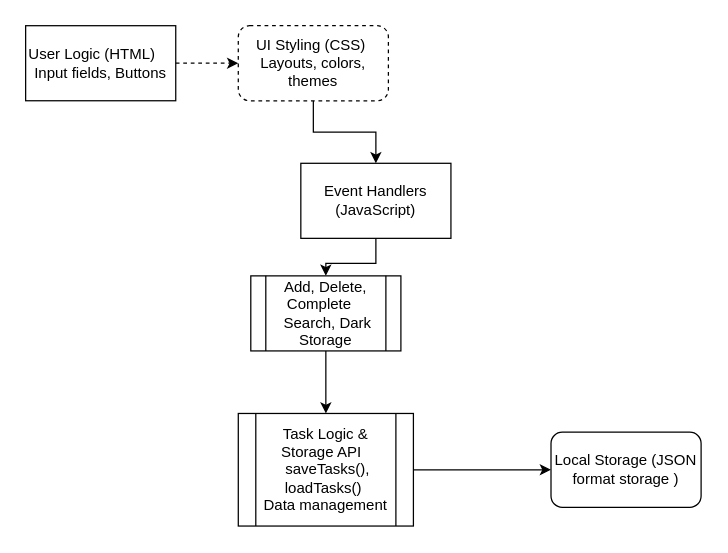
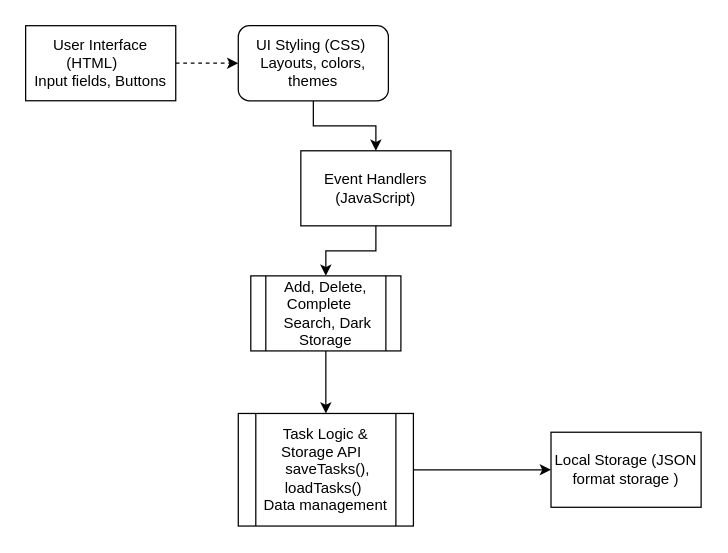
node "User Logic (HTML) Input fields, Buttons": label "User Logic (HTML) Input fields, Buttons" -> "User Interface (HTML) Input fields, Buttons"
node "UI Styling (CSS) Layouts, colors, themes": style dashed -> solid
node "Event Handlers (JavaScript)": moved (376, 201) -> (376, 188)
node "Local Storage (JSON format storage )": shape rounded rectangle -> rectangle
